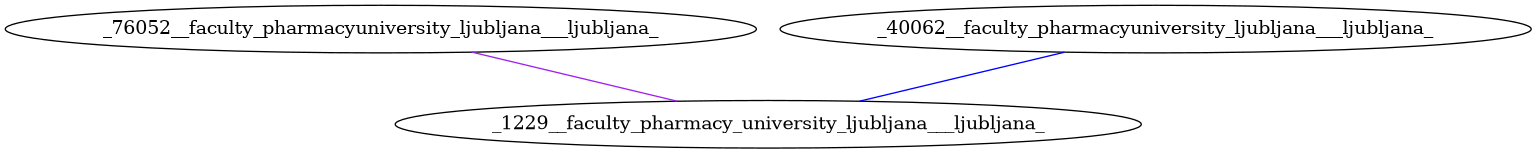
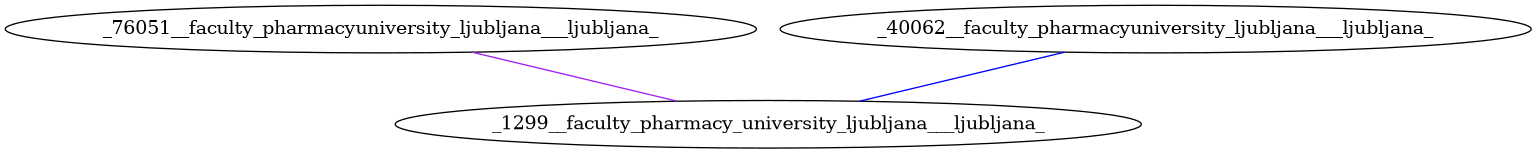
node "_76052__faculty_pharmacyuniversity_ljubljana___ljubljana_": label "_76052__faculty_pharmacyuniversity_ljubljana___ljubljana_" -> "_76051__faculty_pharmacyuniversity_ljubljana___ljubljana_"
node "_1229__faculty_pharmacy_university_ljubljana___ljubljana_": label "_1229__faculty_pharmacy_university_ljubljana___ljubljana_" -> "_1299__faculty_pharmacy_university_ljubljana___ljubljana_"
